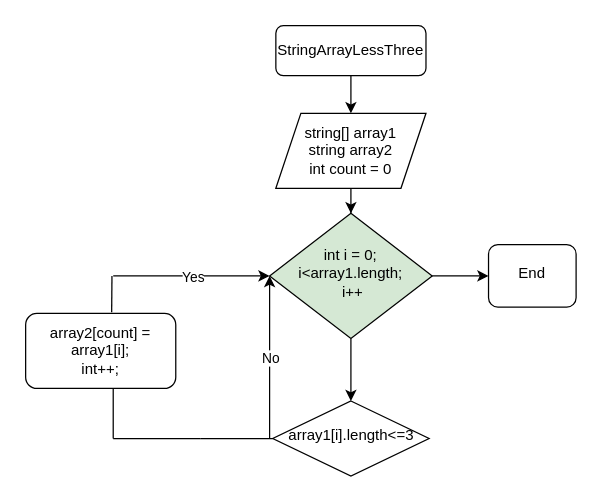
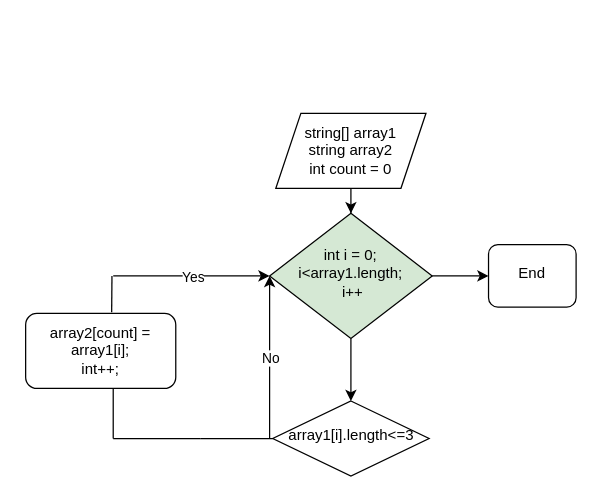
node "StringArrayLessThree": removed
edge "StringArrayLessThree" -> "string[] array1 string array2 int count = 0": removed
